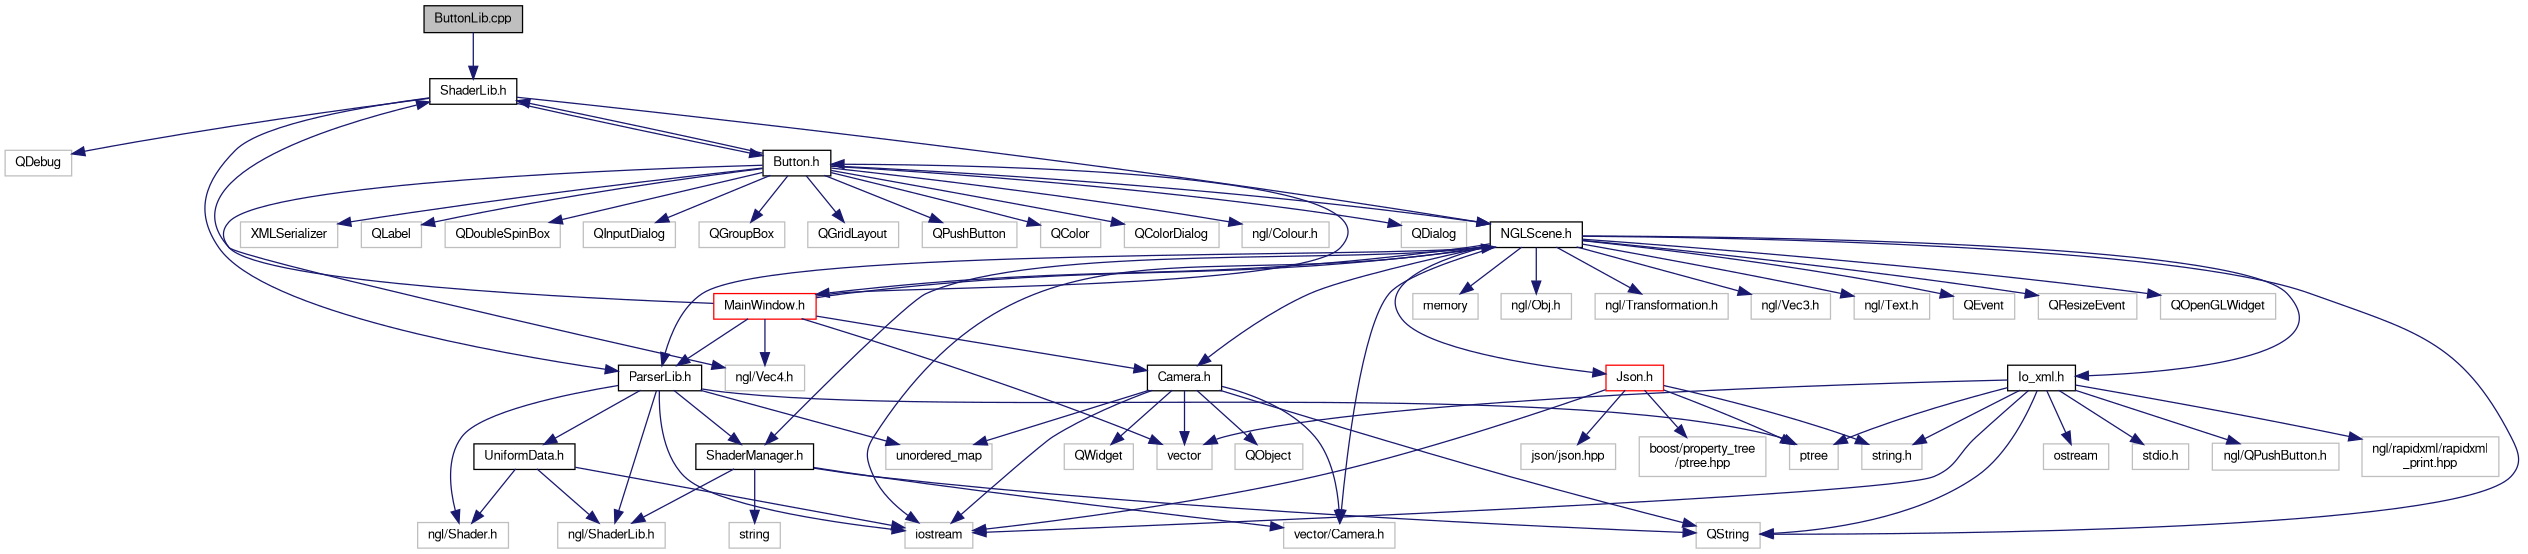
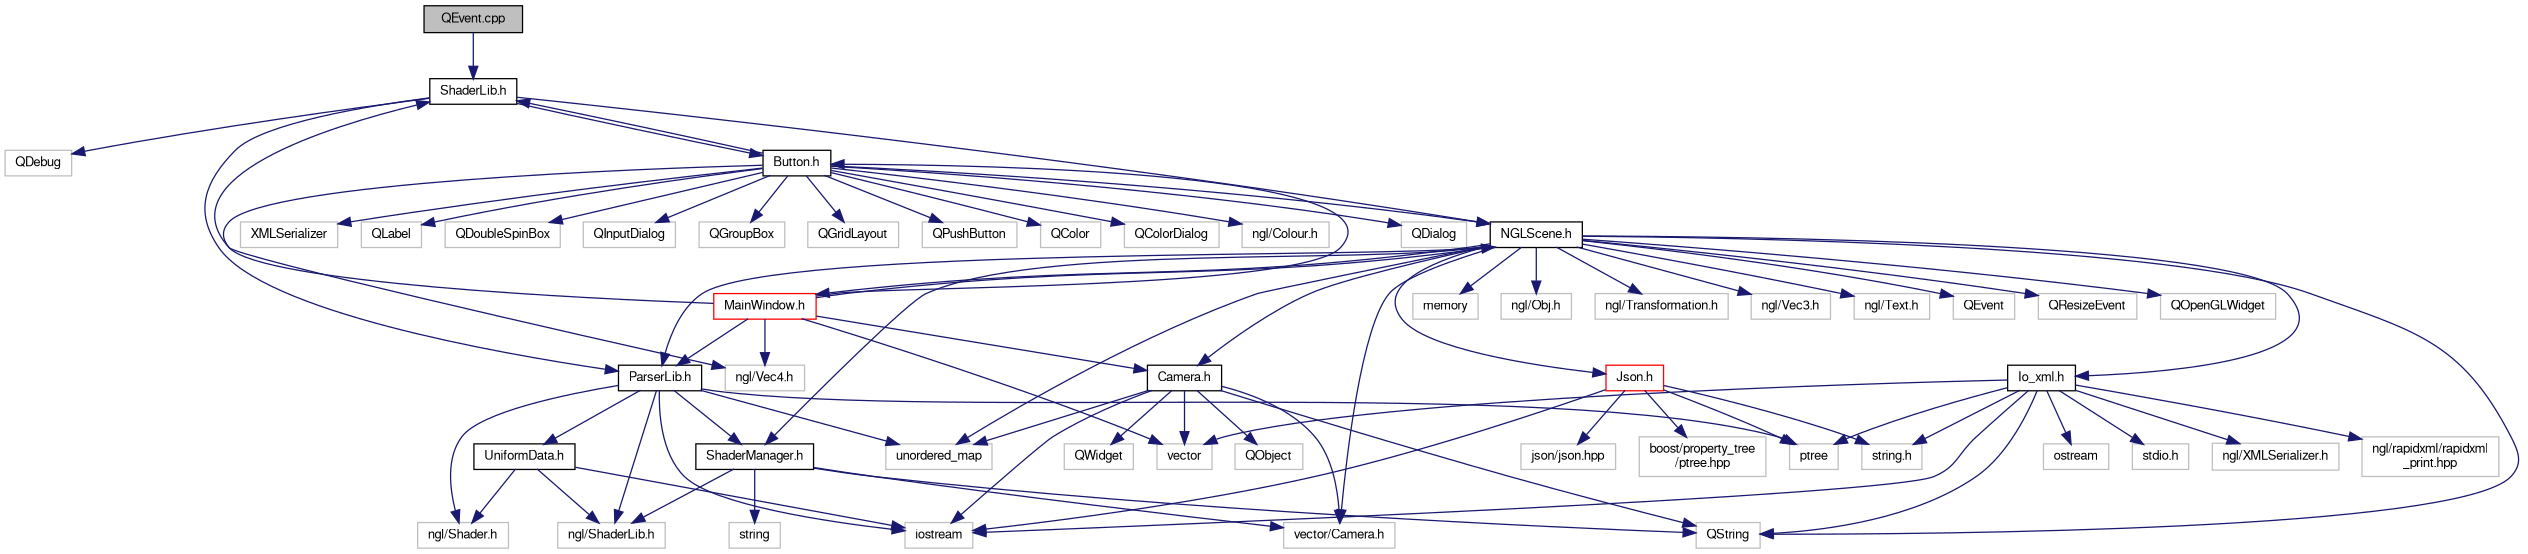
node "ButtonLib.cpp": label "ButtonLib.cpp" -> "QEvent.cpp"
edge "NGLScene.h" -> "iostream": now "NGLScene.h" -> "unordered_map"
node "ngl/QPushButton.h": label "ngl/QPushButton.h" -> "ngl/XMLSerializer.h"
